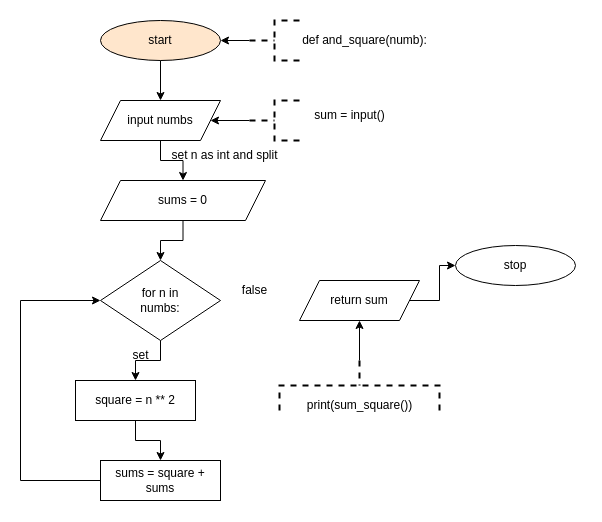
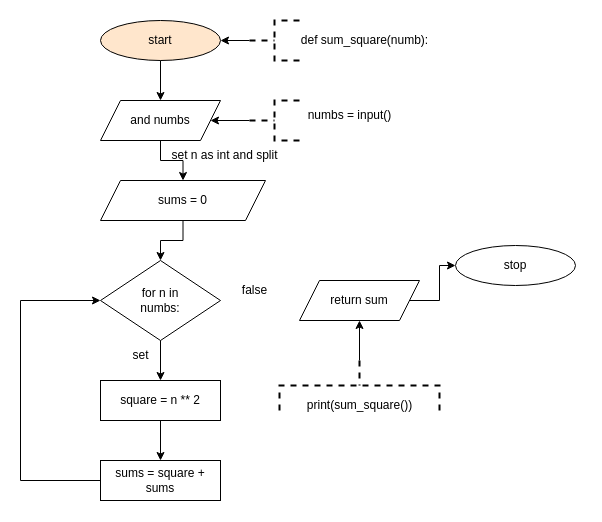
node "def and_square(numb):": label "def and_square(numb):" -> "def sum_square(numb):"
node "sum = input()": label "sum = input()" -> "numbs = input()"
node "input numbs": label "input numbs" -> "and numbs"
node "square = n ** 2": moved (136, 401) -> (161, 401)
